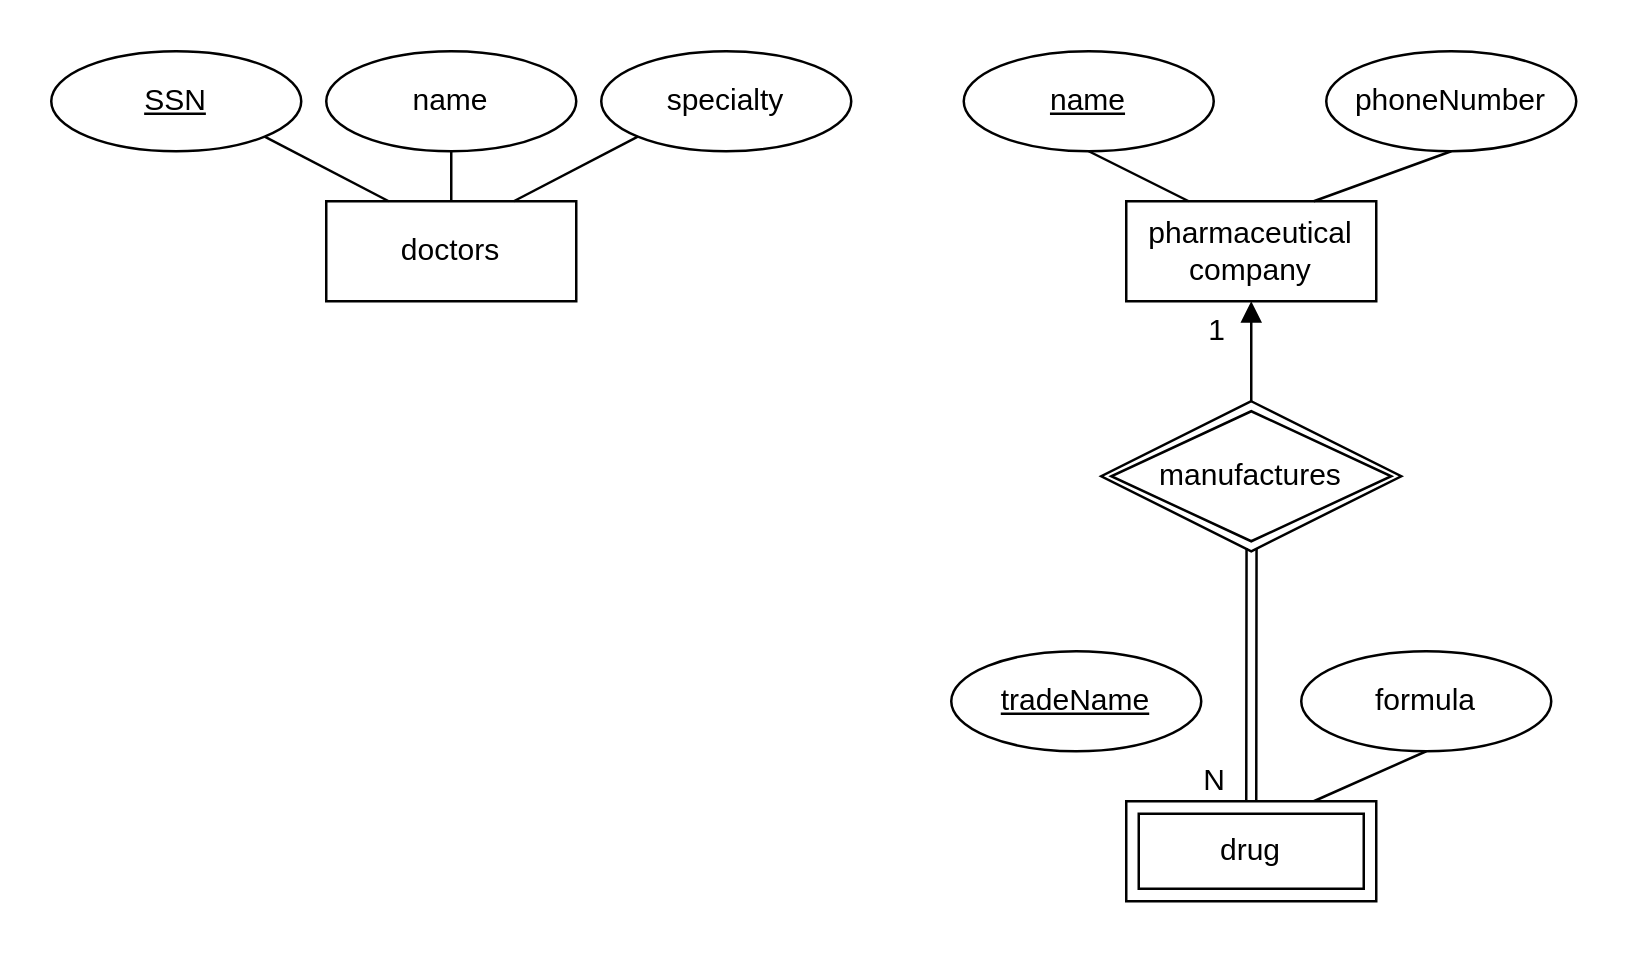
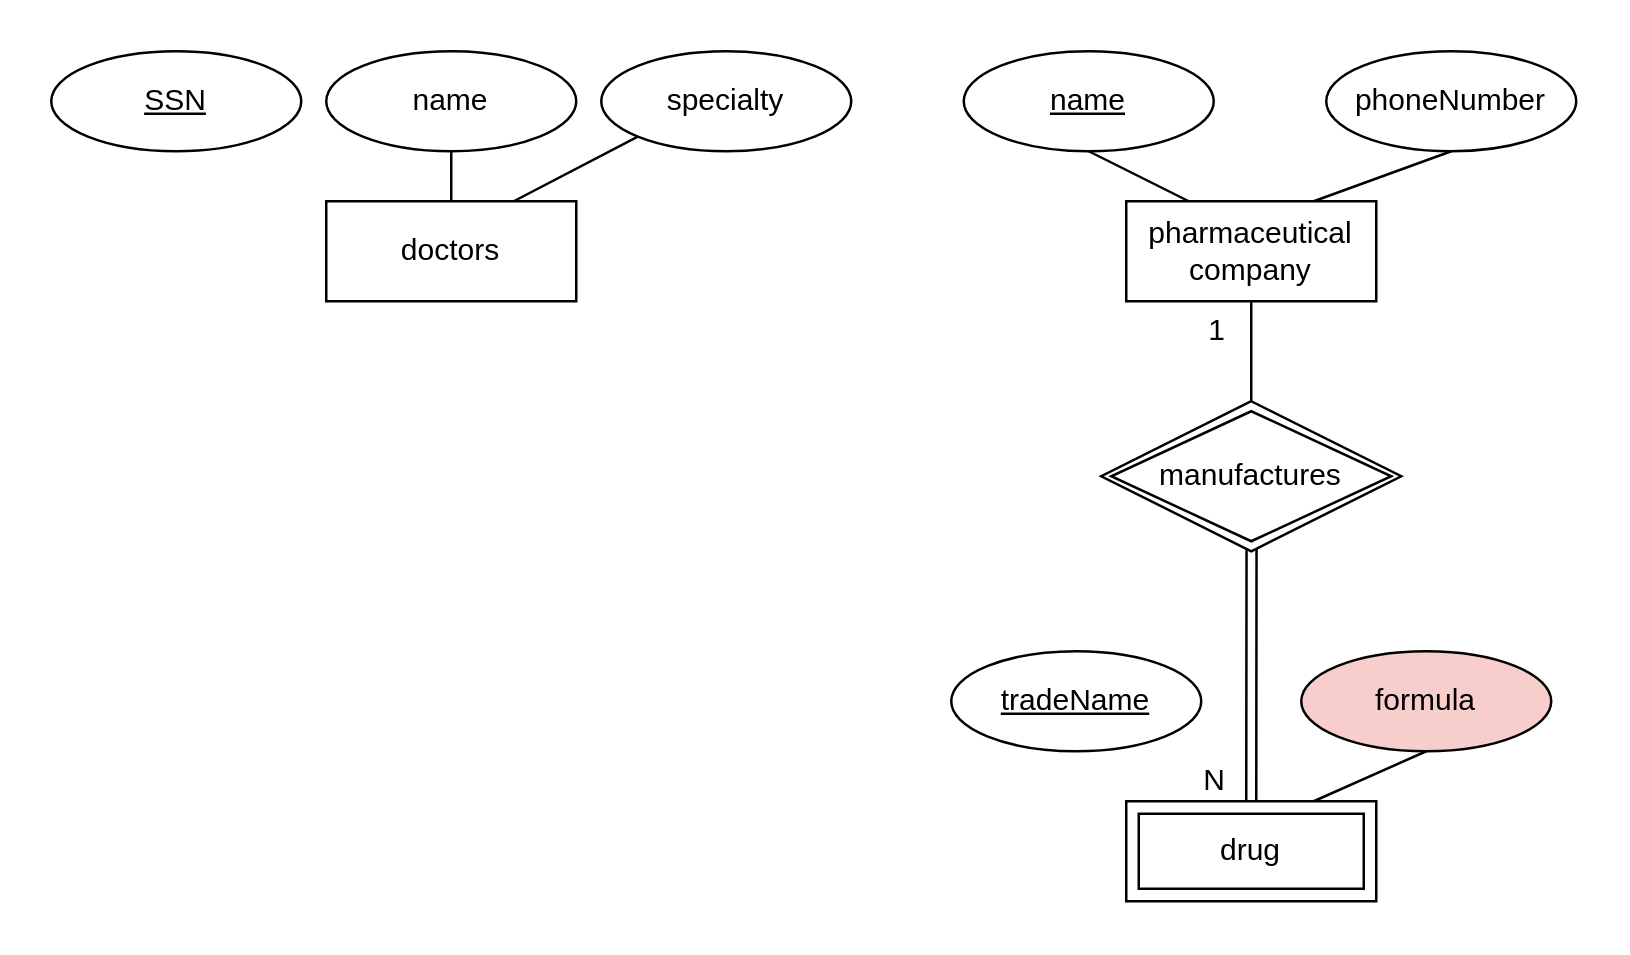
edge "SSN" -- "doctors": removed
edge "manufactures" -> "pharmaceutical company": arrowhead block -> none
node "formula": fillcolor #ffffff -> #f8cecc
